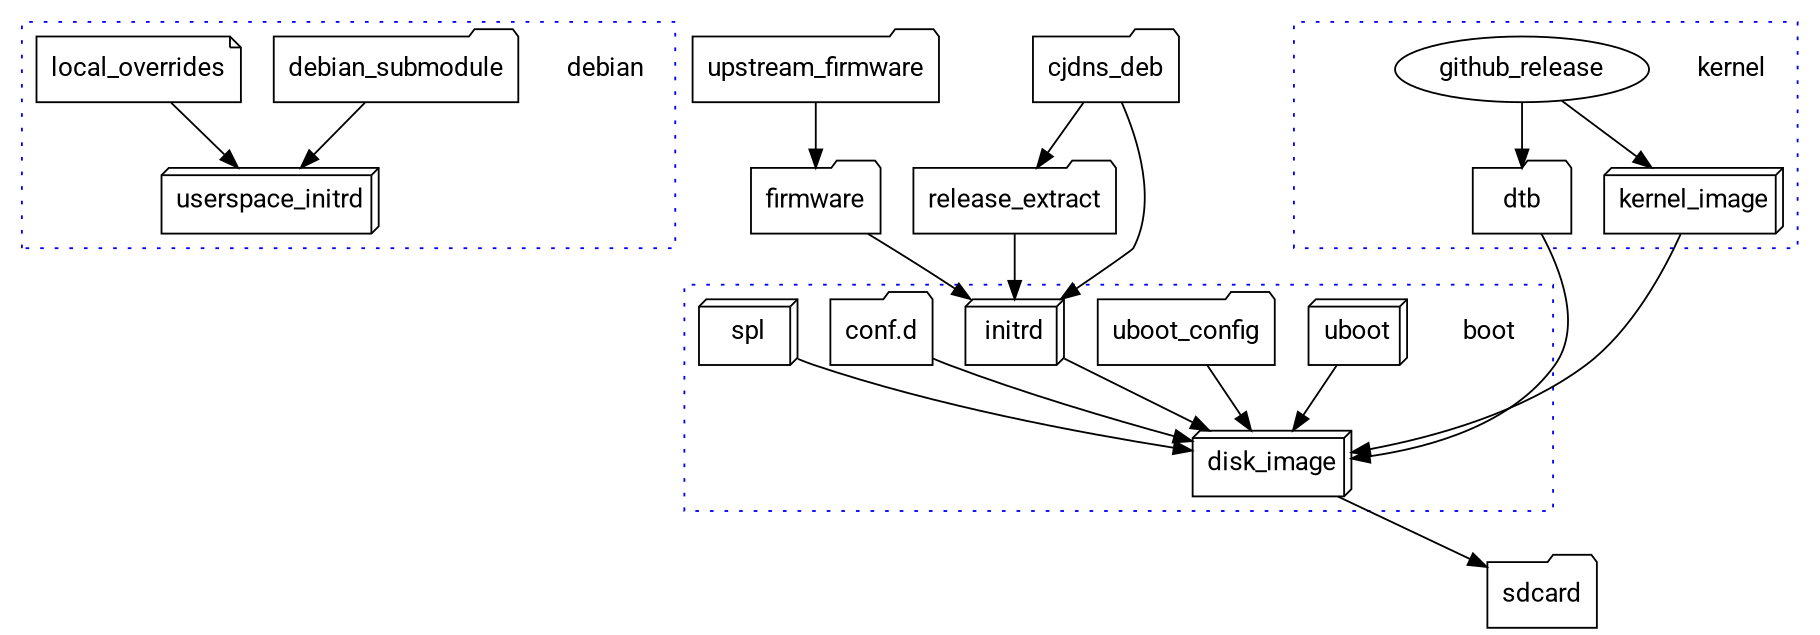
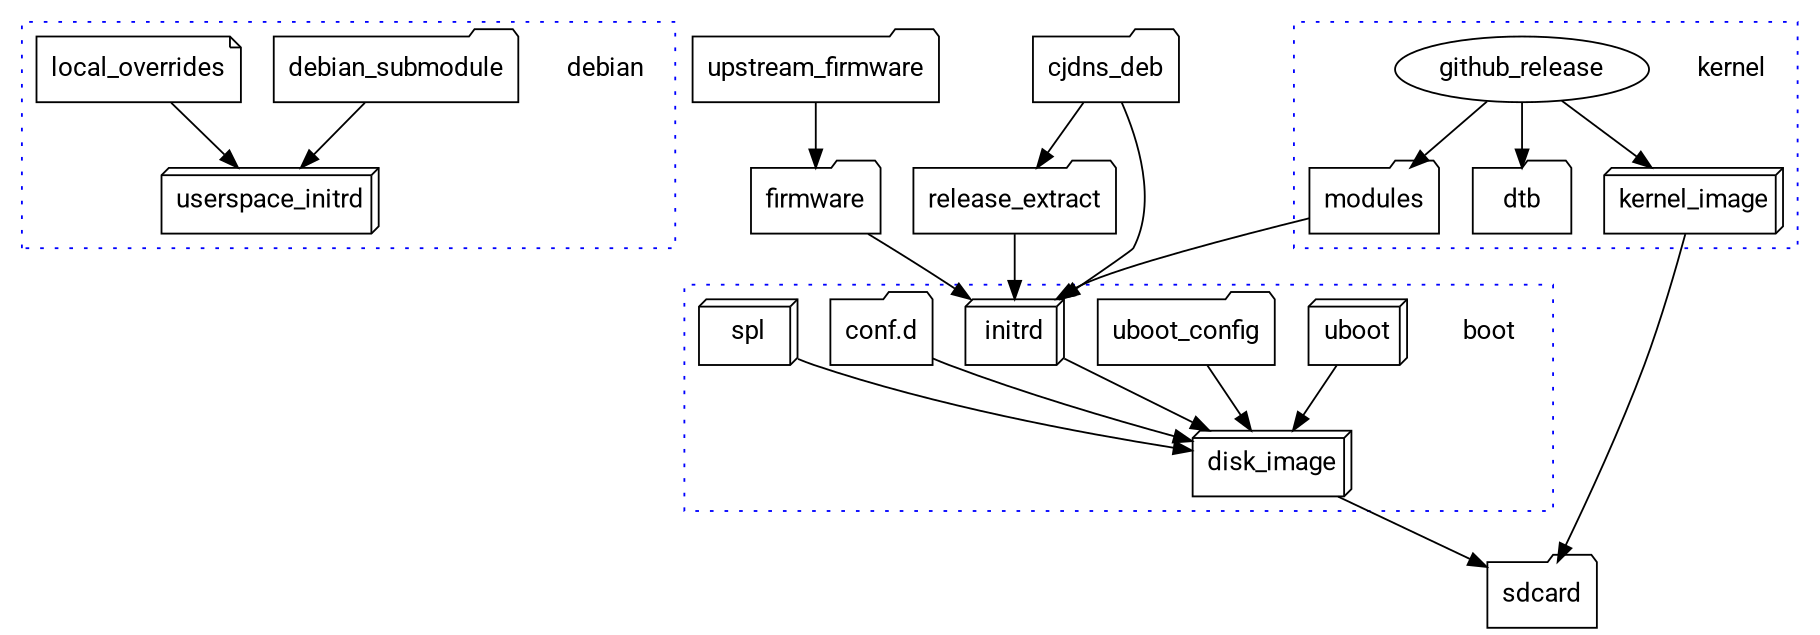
node "modules": added
edge "dtb" -> "disk_image": removed
edge "kernel_image" -> "disk_image": now "kernel_image" -> "sdcard"
